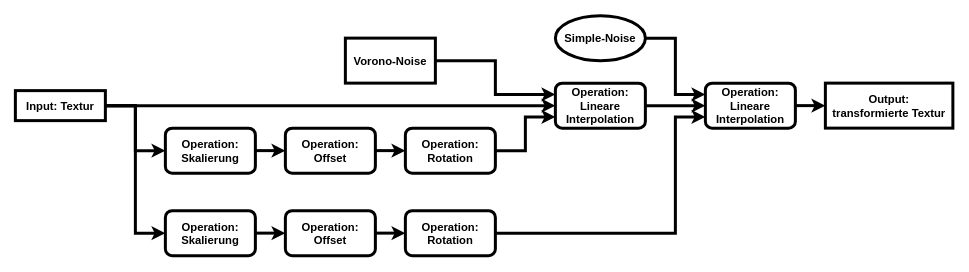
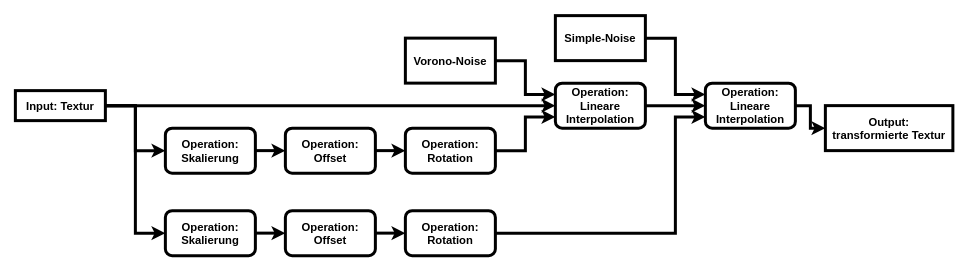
node "Simple-Noise": shape ellipse -> rectangle
node "Vorono-Noise": moved (390, 60) -> (450, 60)
node "Output: transformierte Textur": moved (889, 105) -> (889, 128)
